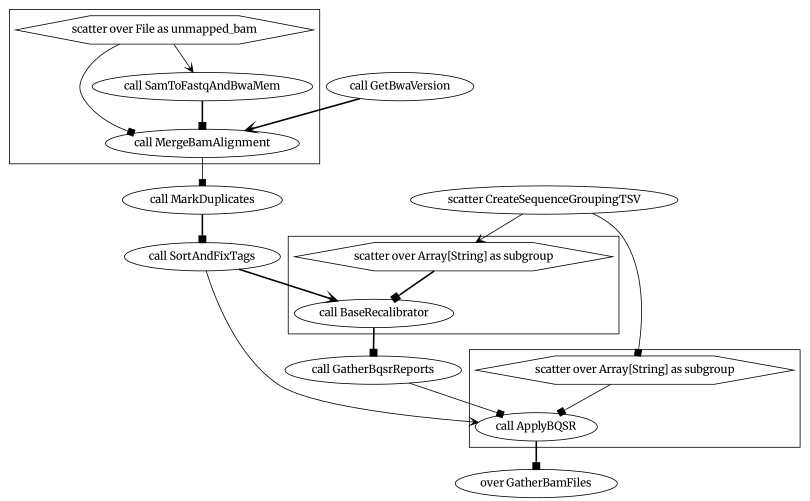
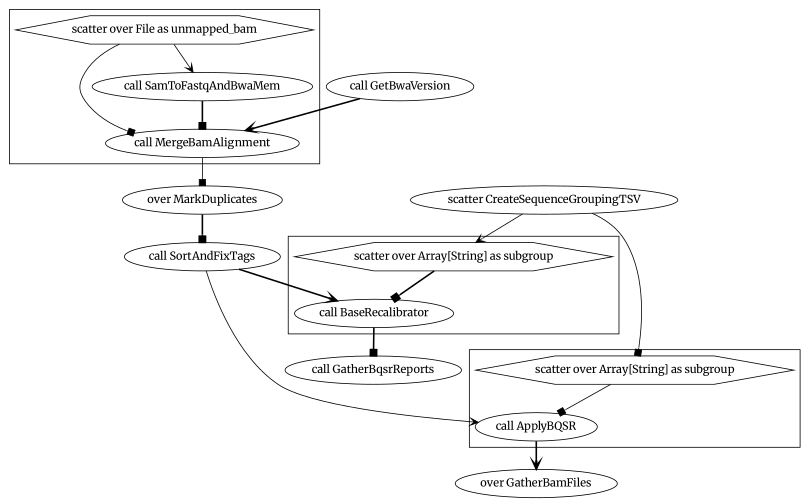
node "call MarkDuplicates": label "call MarkDuplicates" -> "over MarkDuplicates"
edge "call GatherBqsrReports" -> "call ApplyBQSR": removed
edge "call ApplyBQSR" -> "over GatherBamFiles": arrowhead box -> vee
